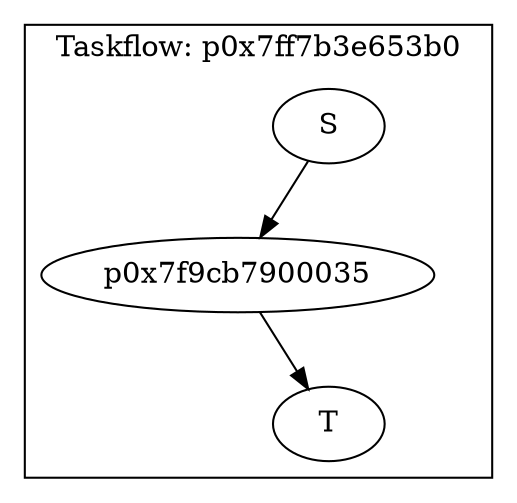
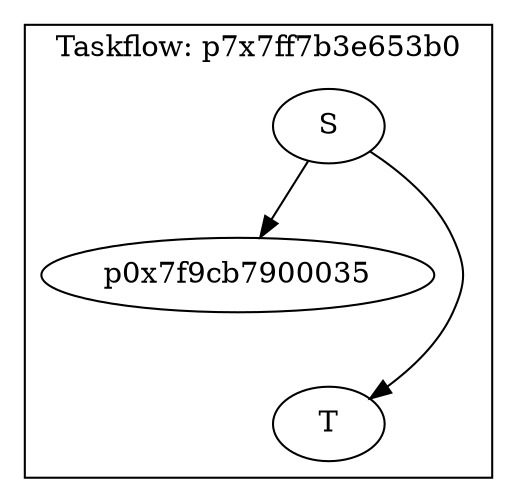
cluster "Taskflow: p0x7ff7b3e653b0": label "Taskflow: p0x7ff7b3e653b0" -> "Taskflow: p7x7ff7b3e653b0"
edge "p0x7f9cb7900035" -> "T": now "S" -> "T"
